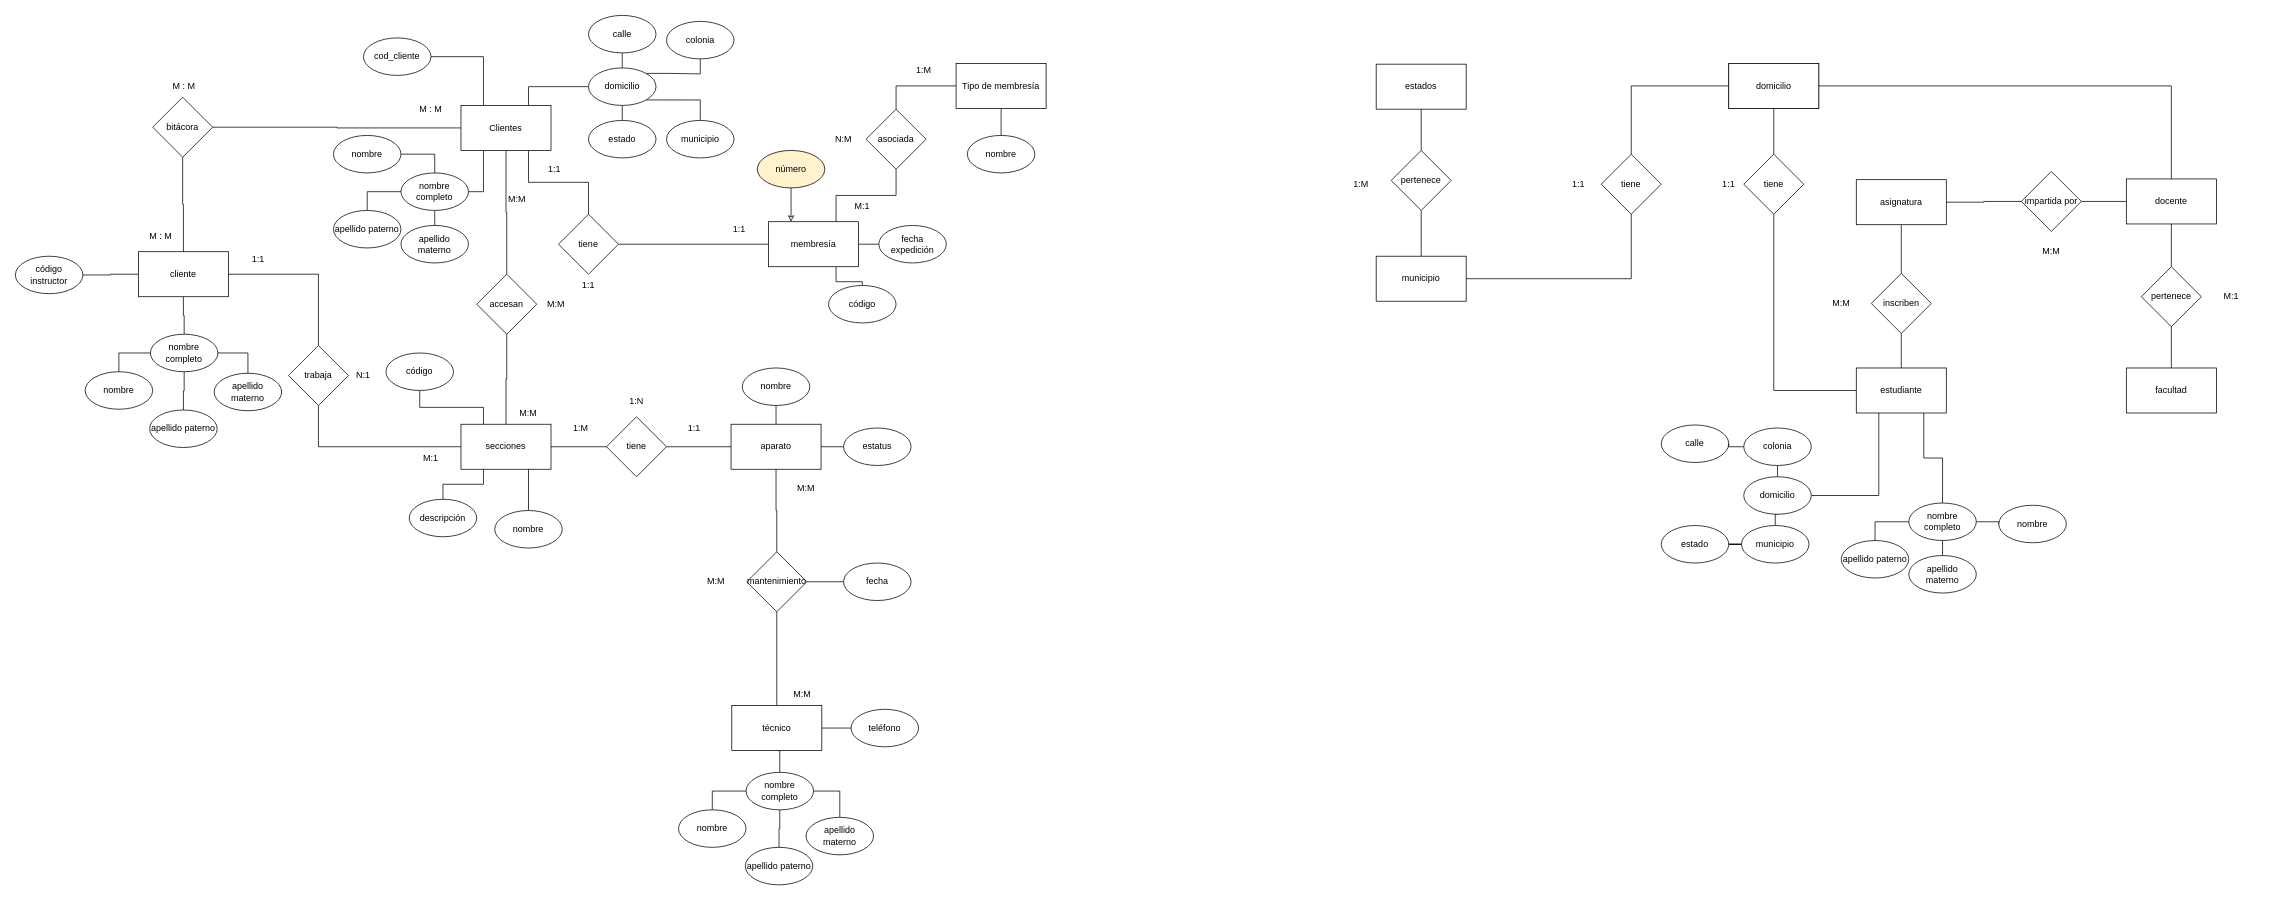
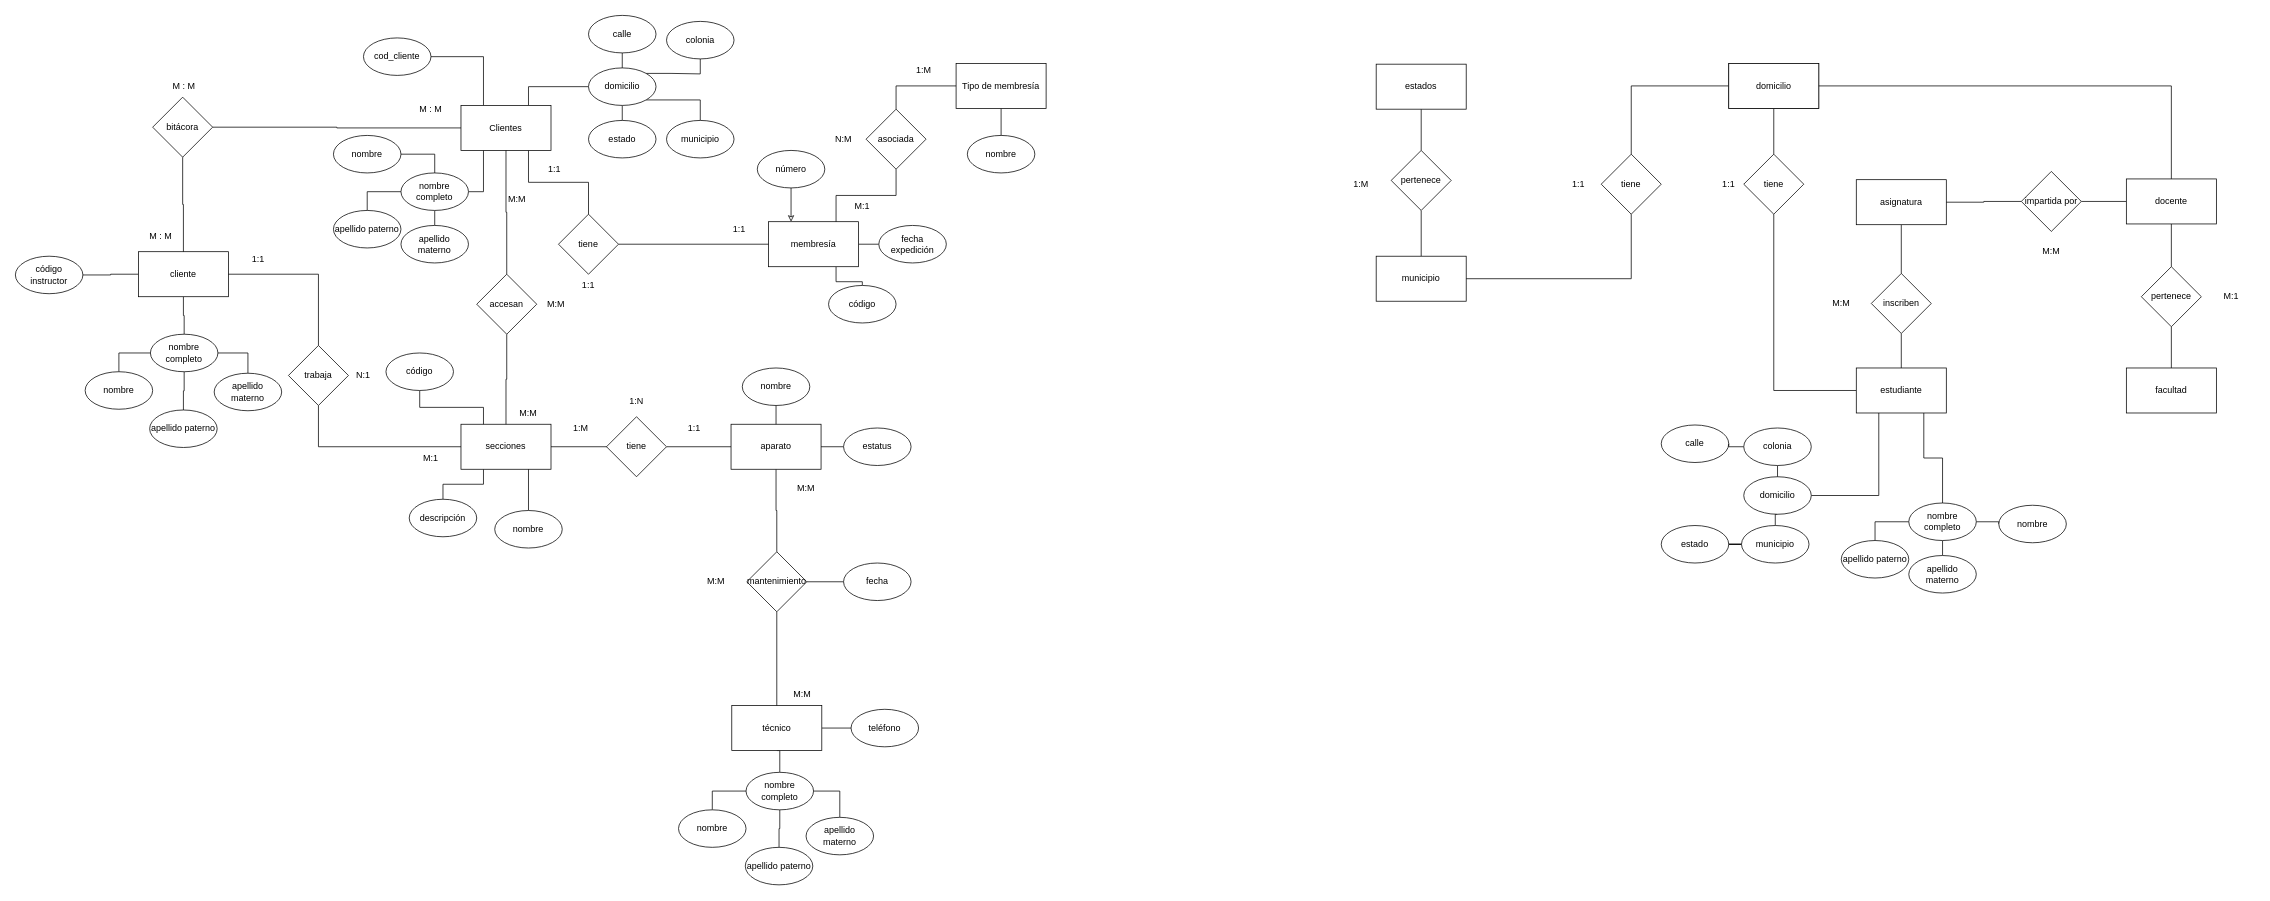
node "número": fillcolor #fff2cc -> #ffffff
